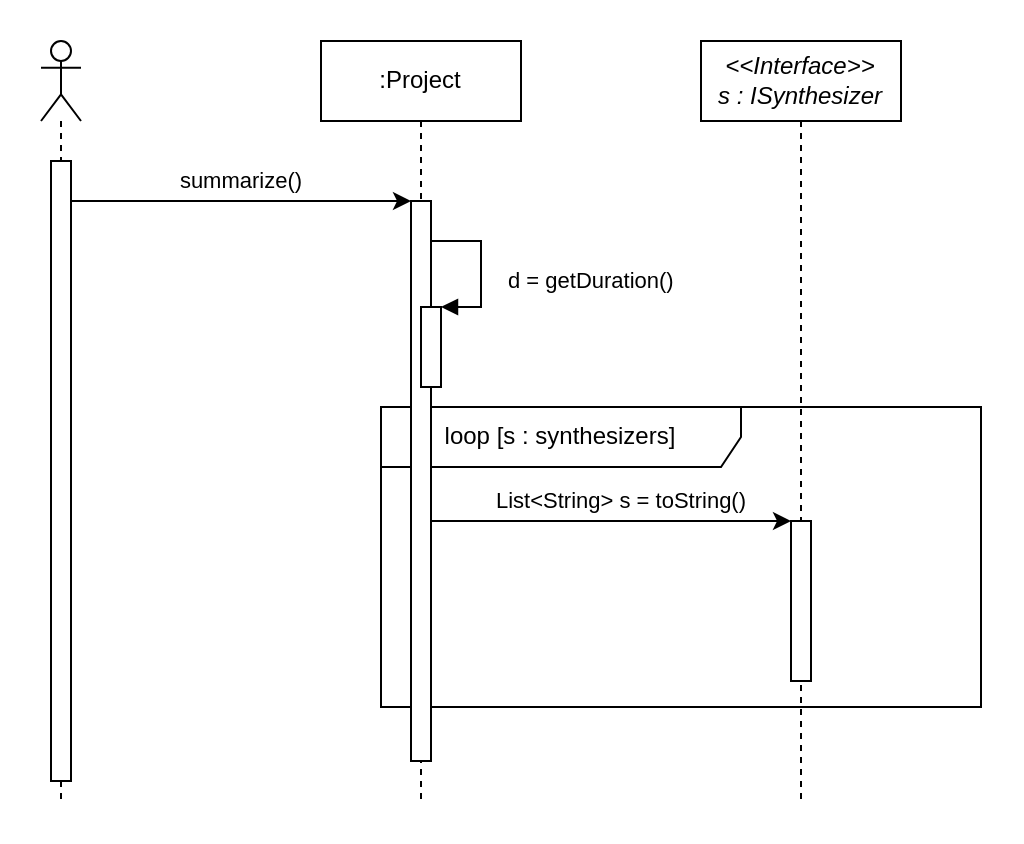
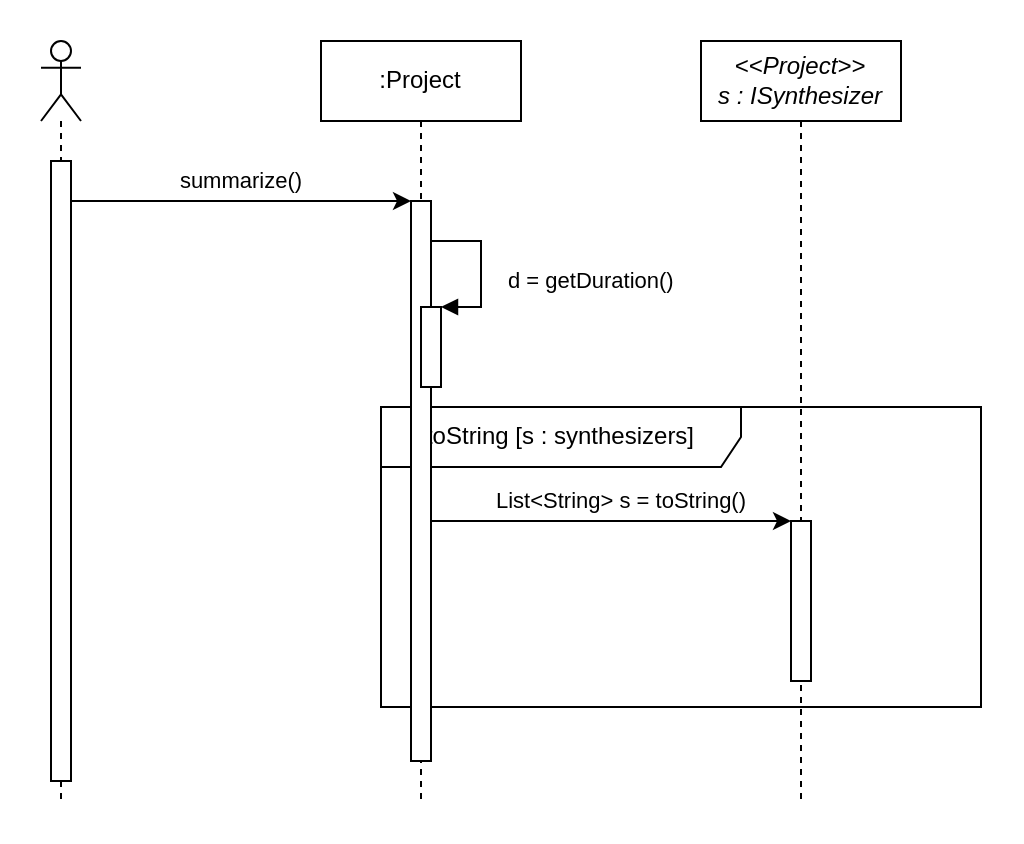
node "<<Interface>> s : ISynthesizer": label "<<Interface>> s : ISynthesizer" -> "<<Project>> s : ISynthesizer"
node "loop [s : synthesizers]": label "loop [s : synthesizers]" -> "toString [s : synthesizers]"
